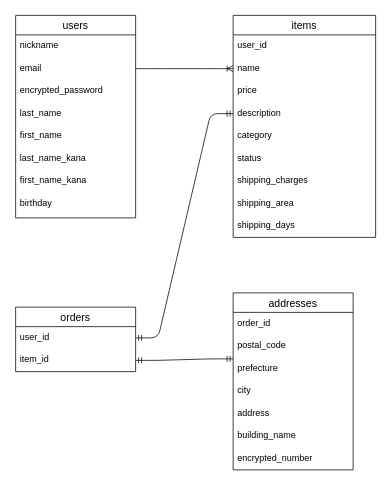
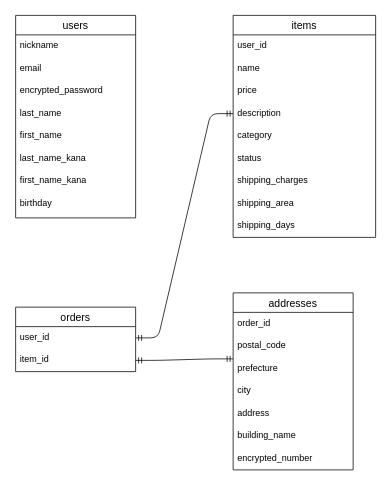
edge "email" -> "name": removed
